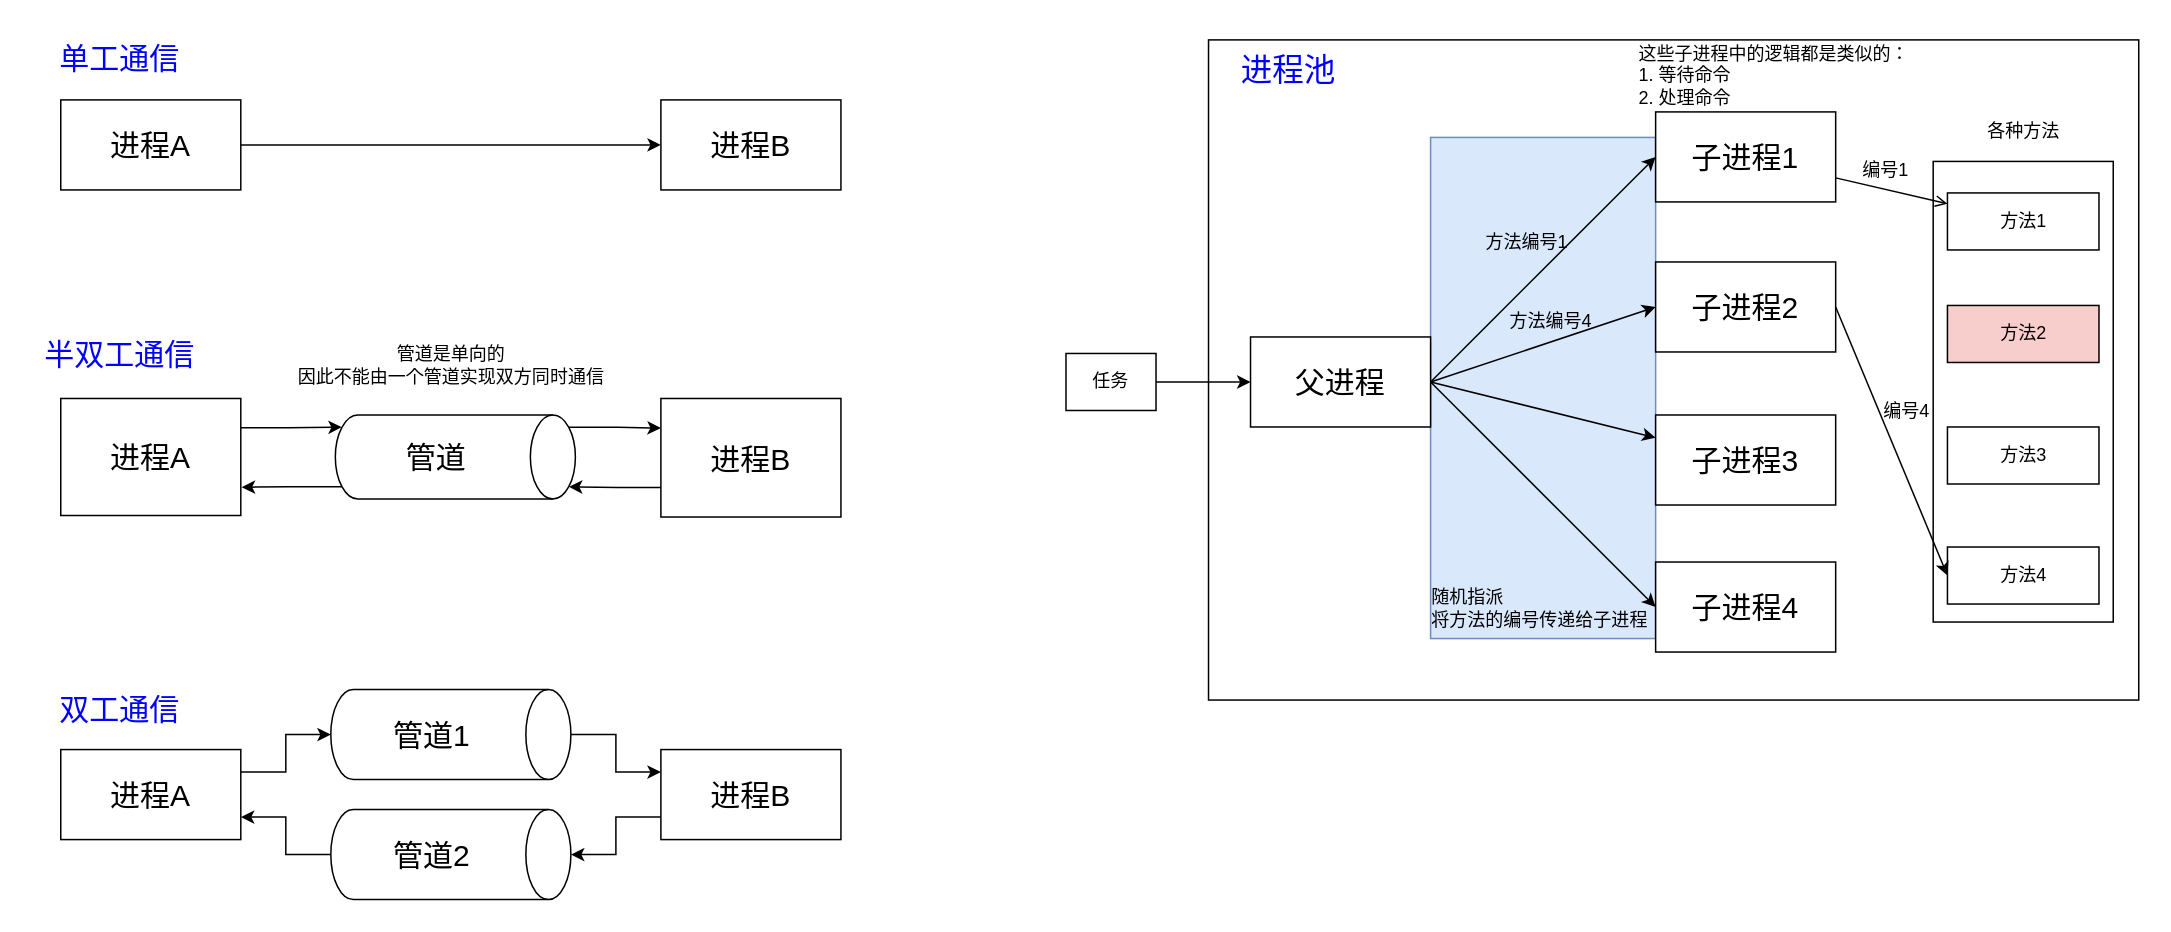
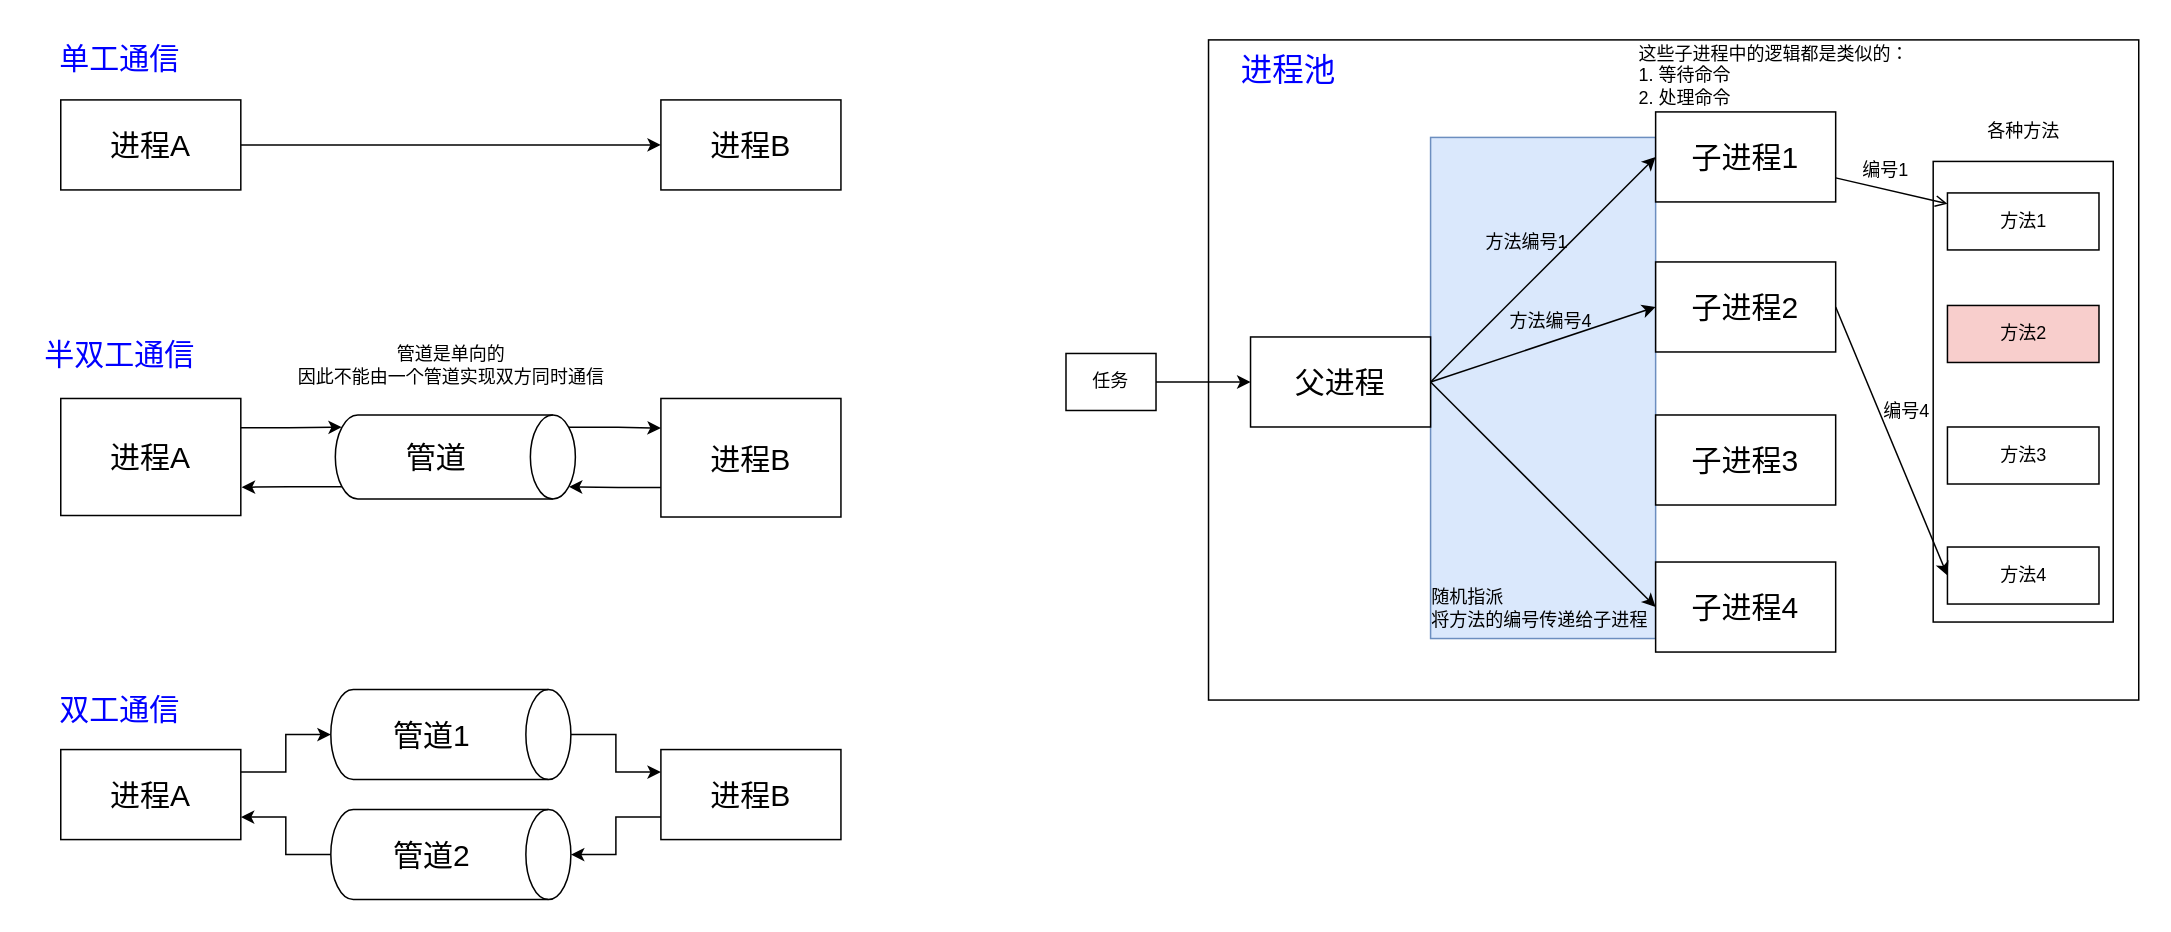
edge "父进程" -> "子进程3": removed
